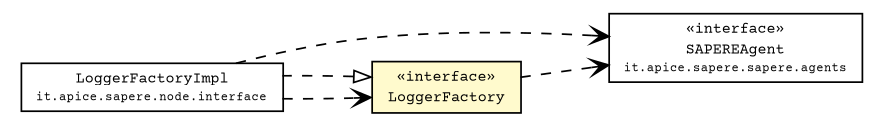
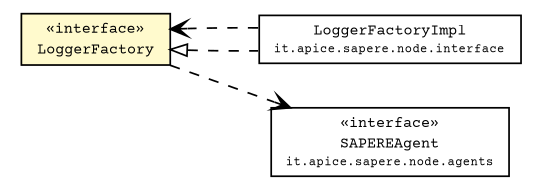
edge "LoggerFactoryImpl" -> "SAPEREAgent": removed
node "SAPEREAgent": text "it.apice.sapere.sapere.agents" -> "it.apice.sapere.node.agents"
